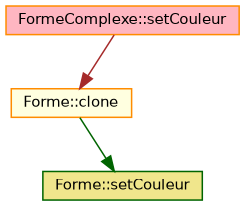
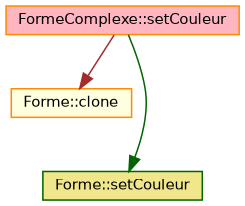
edge "Forme::clone" -> "Forme::setCouleur": now "FormeComplexe::setCouleur" -> "Forme::setCouleur"
